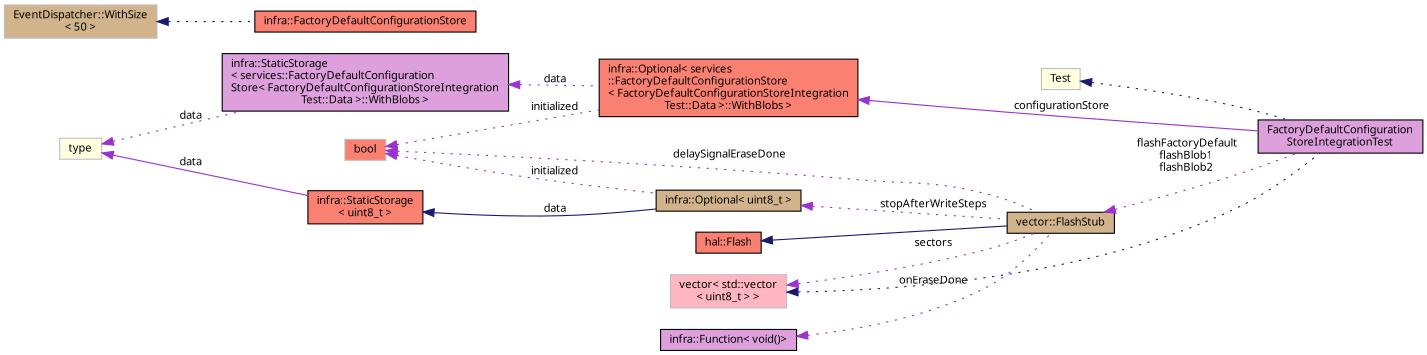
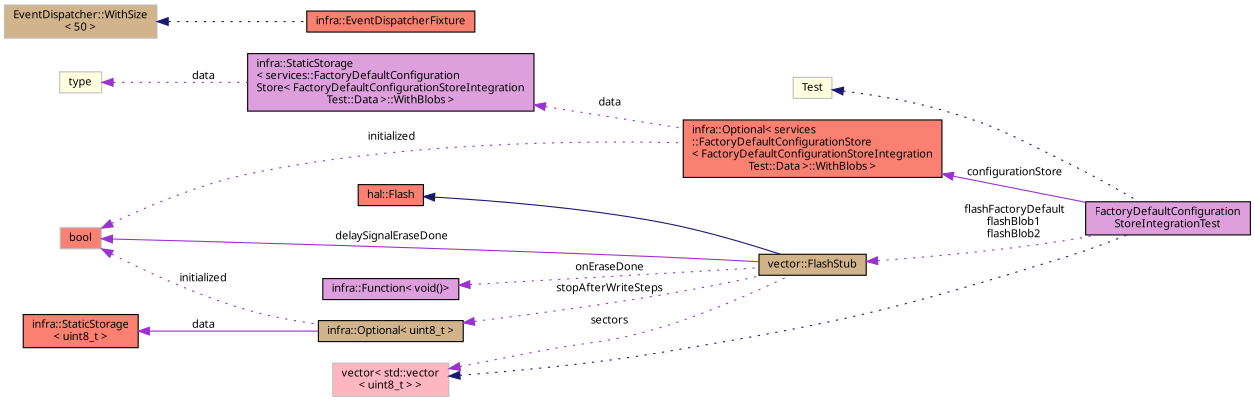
node "infra::FactoryDefaultConfigurationStore": label "infra::FactoryDefaultConfigurationStore" -> "infra::EventDispatcherFixture"
edge "vector::FlashStub" -> "bool": style dotted -> solid
edge "infra::StaticStorage < uint8_t >" -> "type": removed, label "data"
edge "infra::Optional< uint8_t >" -> "infra::StaticStorage < uint8_t >": color midnightblue -> darkorchid3
